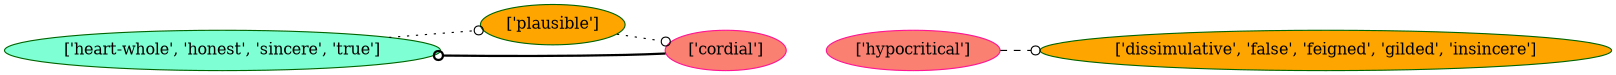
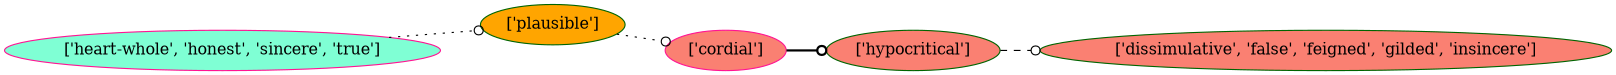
node "['heart-whole', 'honest', 'sincere', 'true']": color darkgreen -> deeppink
node "['hypocritical']": color deeppink -> darkgreen
node "['dissimulative', 'false', 'feigned', 'gilded', 'insincere']": fillcolor orange -> salmon
edge "['cordial']" -> "['heart-whole', 'honest', 'sincere', 'true']": now "['cordial']" -> "['hypocritical']"
